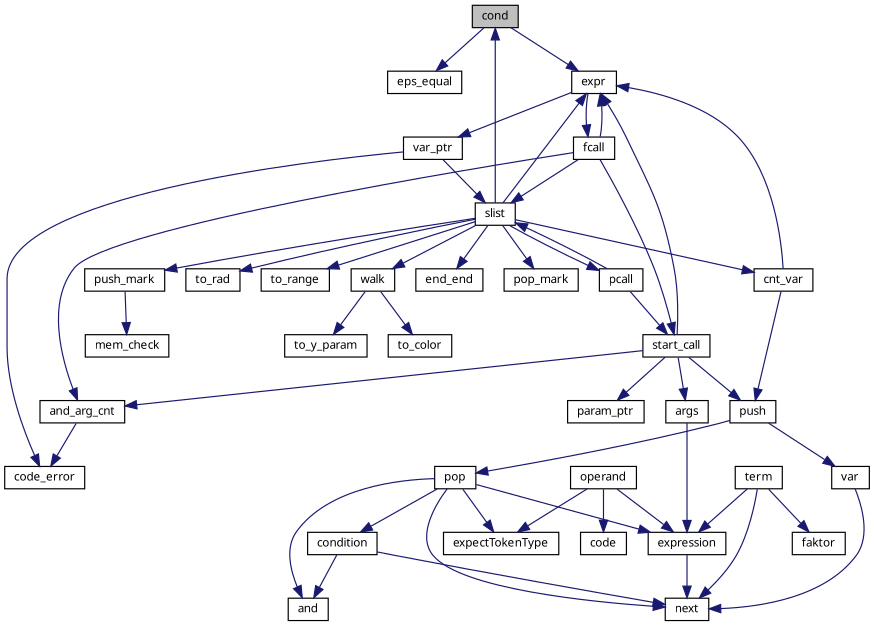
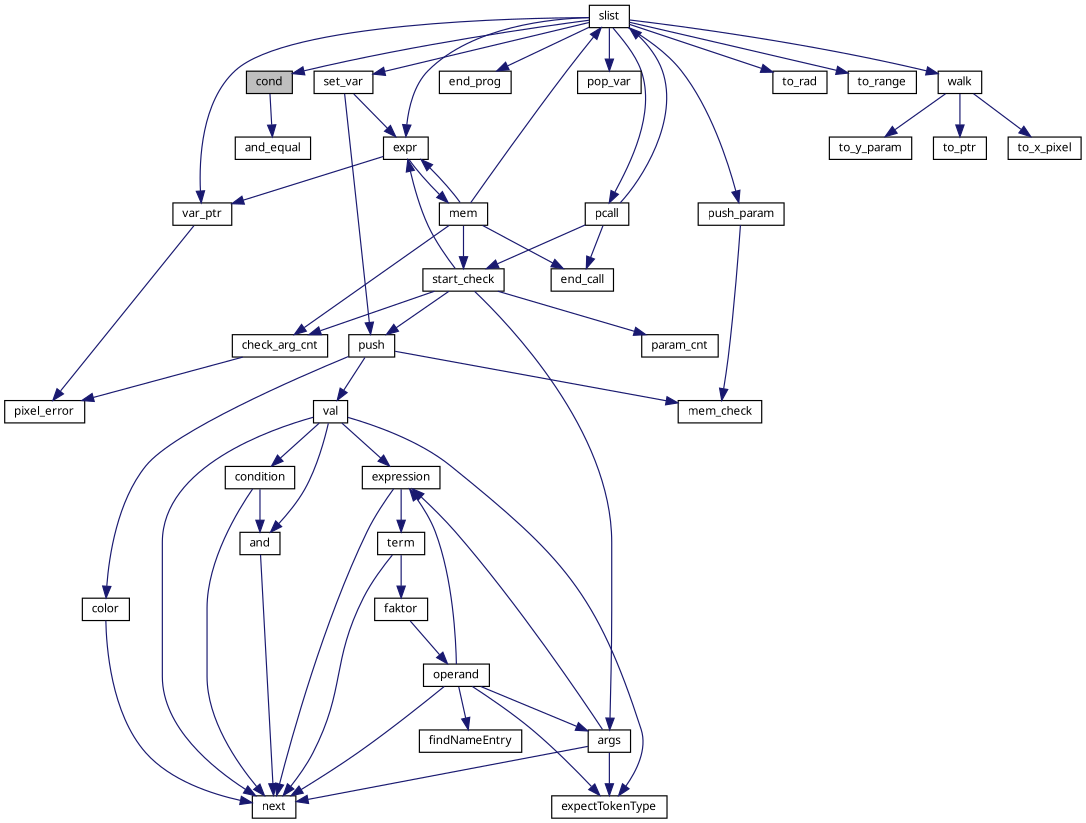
edge "cond" -> "expr": removed
node "eps_equal": label "eps_equal" -> "and_equal"
node "fcall": label "fcall" -> "mem"
node "to_x_pixel": added
edge "var_ptr" -> "slist": reversed
node "push_mark": label "push_mark" -> "push_param"
node "end_end": label "end_end" -> "end_prog"
node "pop_mark": label "pop_mark" -> "pop_var"
node "end_call": added
node "cnt_var": label "cnt_var" -> "set_var"
node "to_color": label "to_color" -> "to_ptr"
node "start_call": label "start_call" -> "start_check"
edge "push" -> "mem_check": added
node "and_arg_cnt": label "and_arg_cnt" -> "check_arg_cnt"
node "param_ptr": label "param_ptr" -> "param_cnt"
node "code_error": label "code_error" -> "pixel_error"
node "pop": label "pop" -> "val"
node "var": label "var" -> "color"
edge "term" -> "expression": reversed
node "code": label "code" -> "findNameEntry"
edge "faktor" -> "operand": added
edge "and" -> "next": added
edge "operand" -> "args": added
edge "operand" -> "next": added
edge "args" -> "expectTokenType": added
edge "args" -> "next": added
